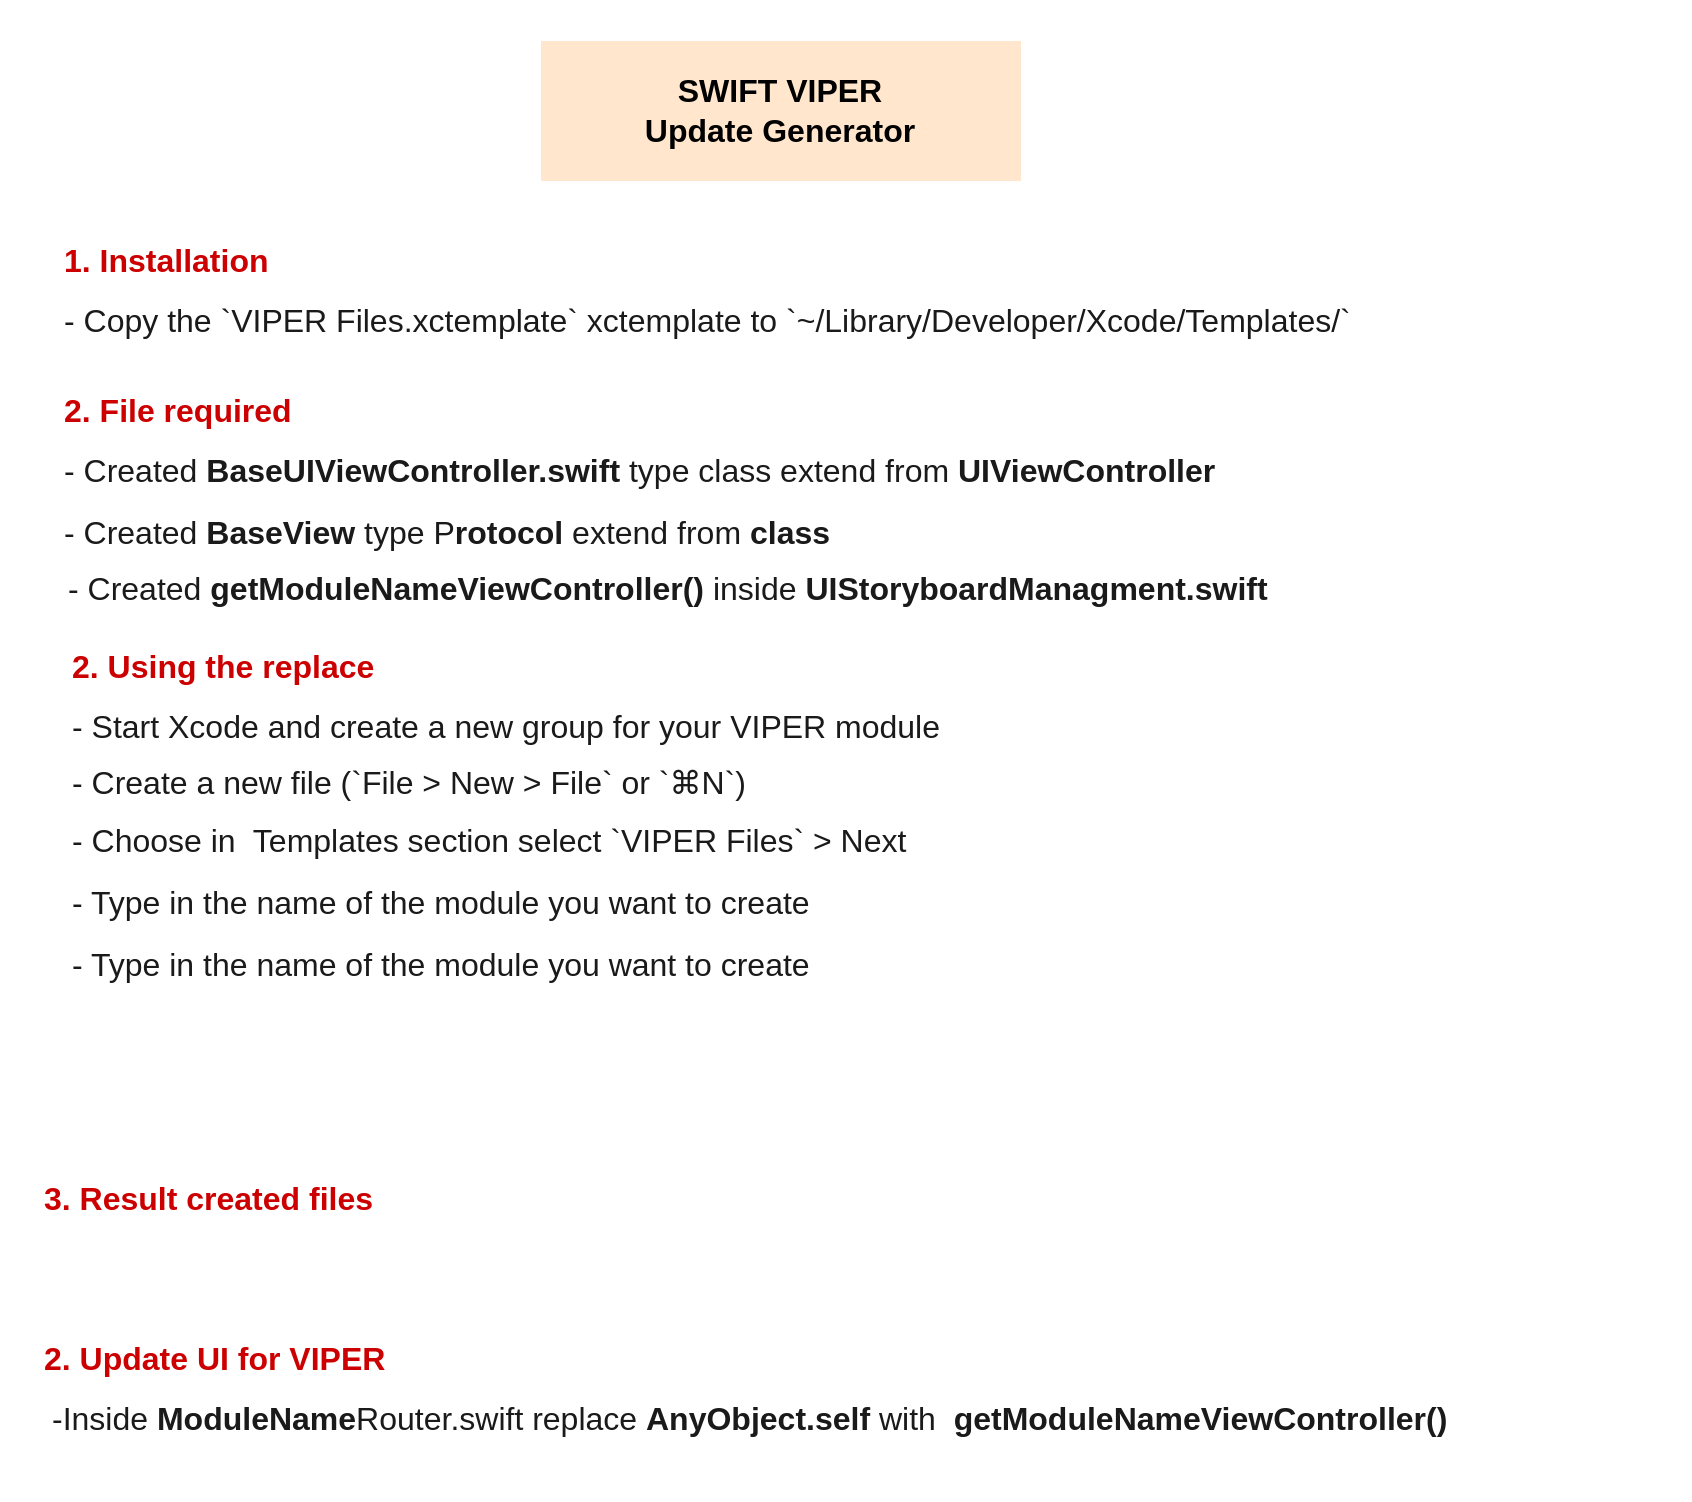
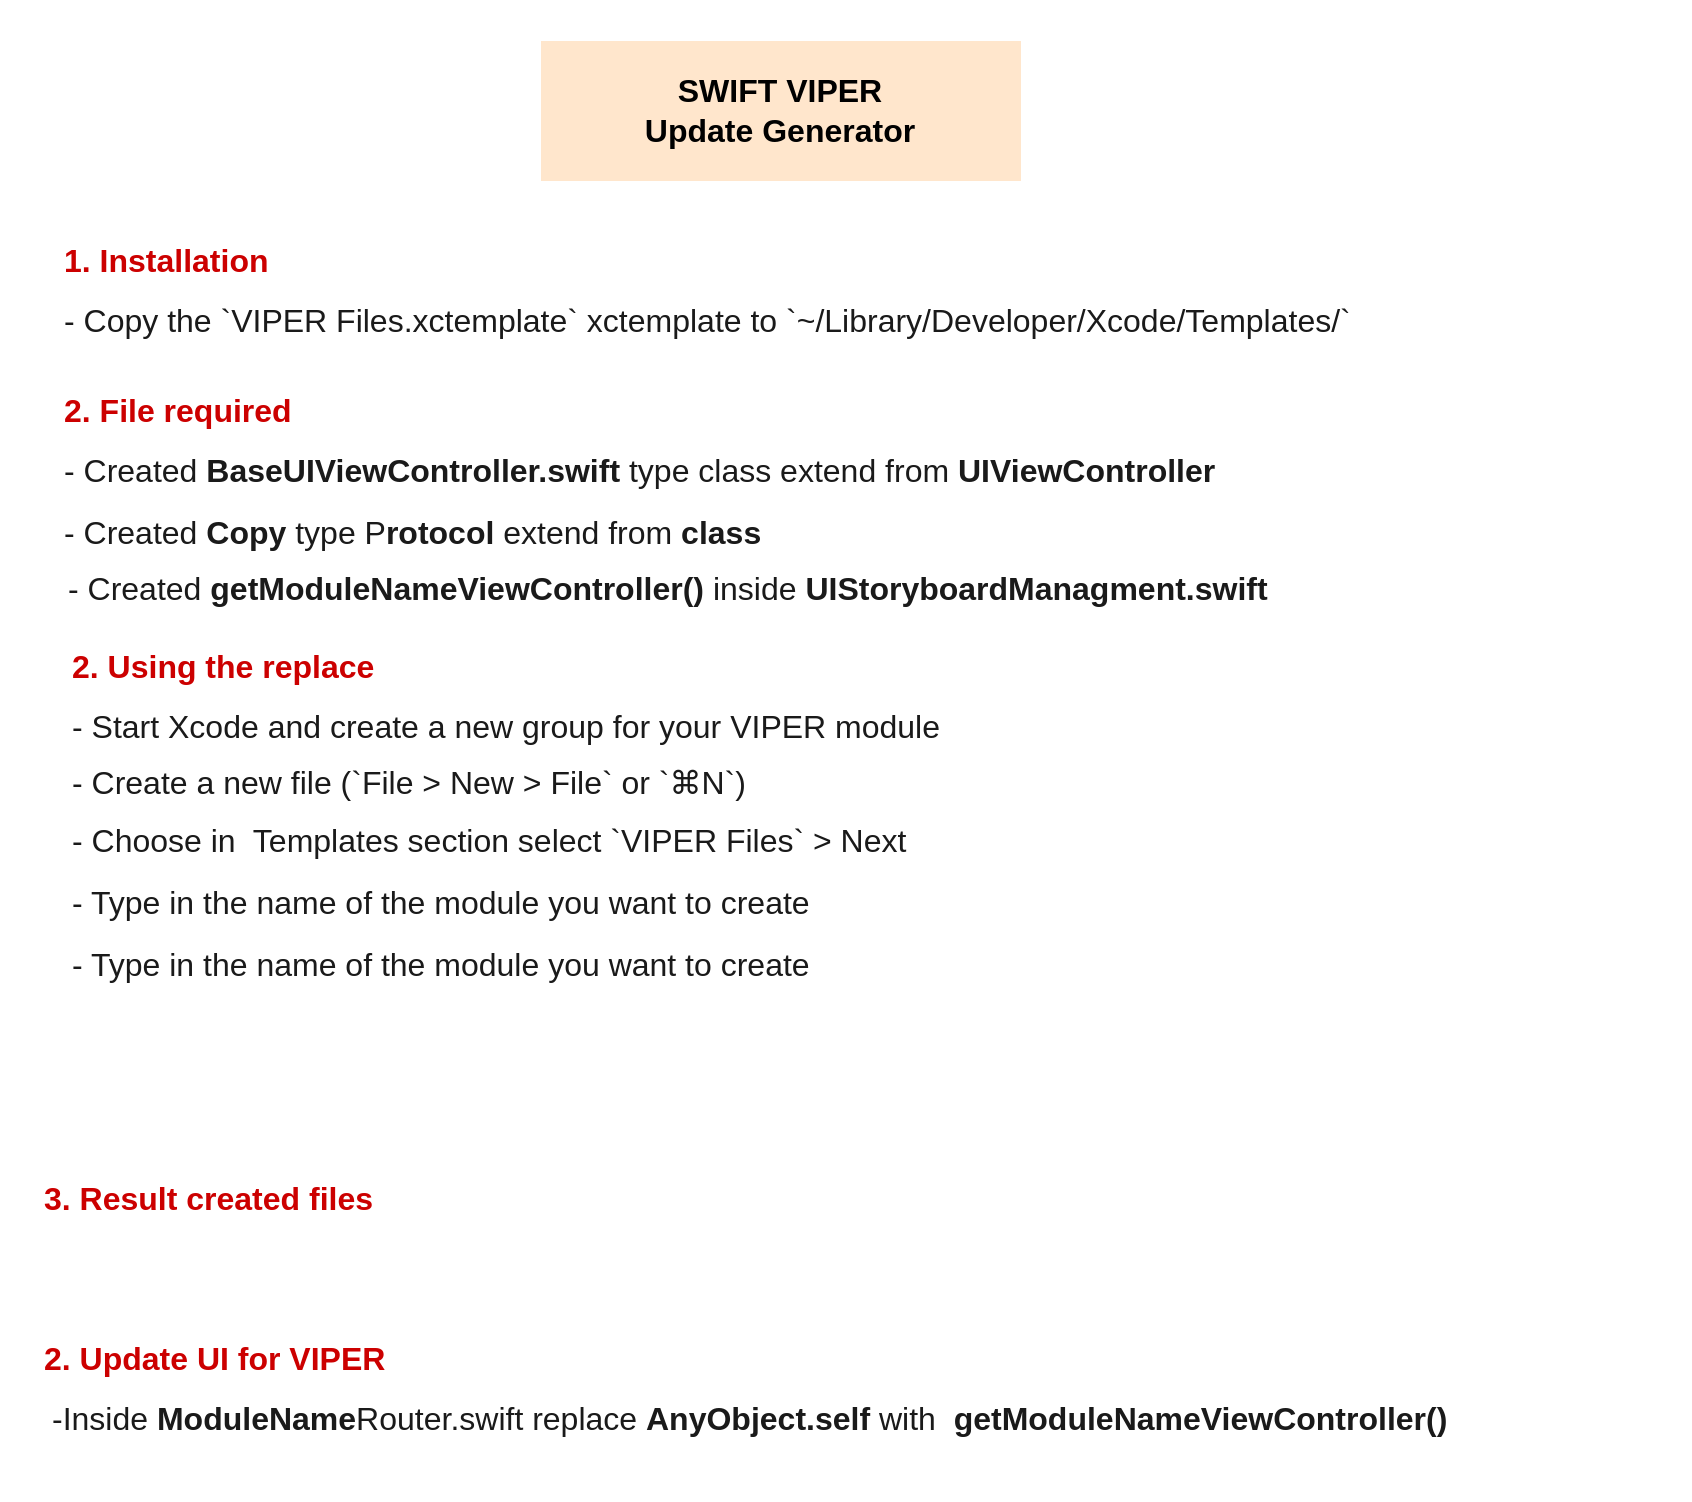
node "- Created BaseView type Protocol extend from class": label "- Created BaseView type Protocol extend from class" -> "- Created Copy type Protocol extend from class"
